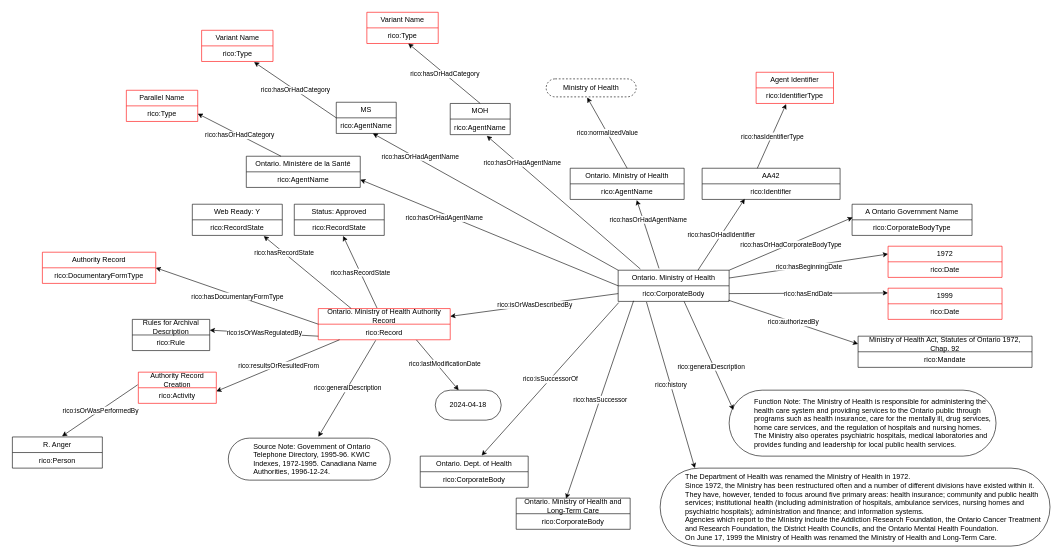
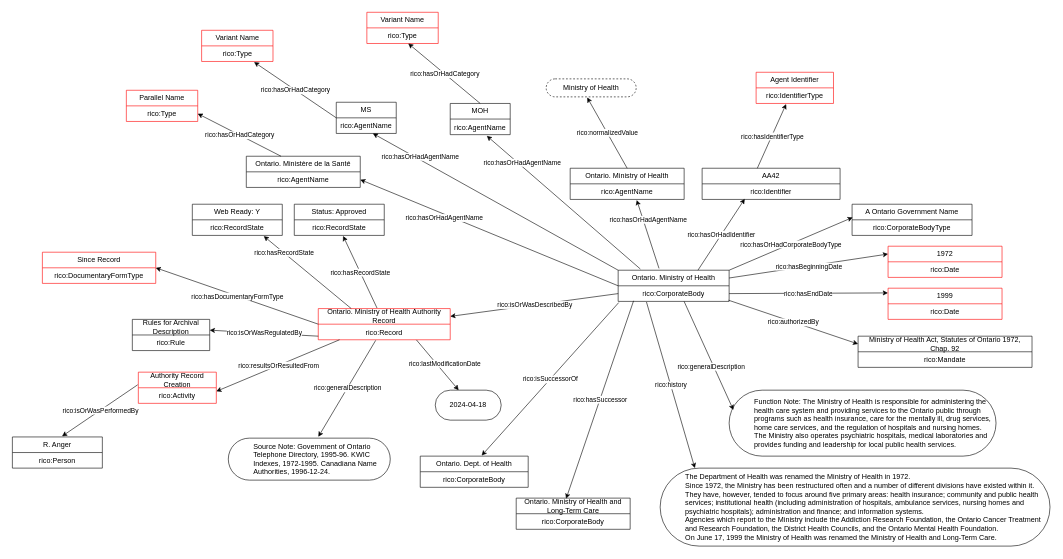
node "Authority Record": label "Authority Record" -> "Since Record"
